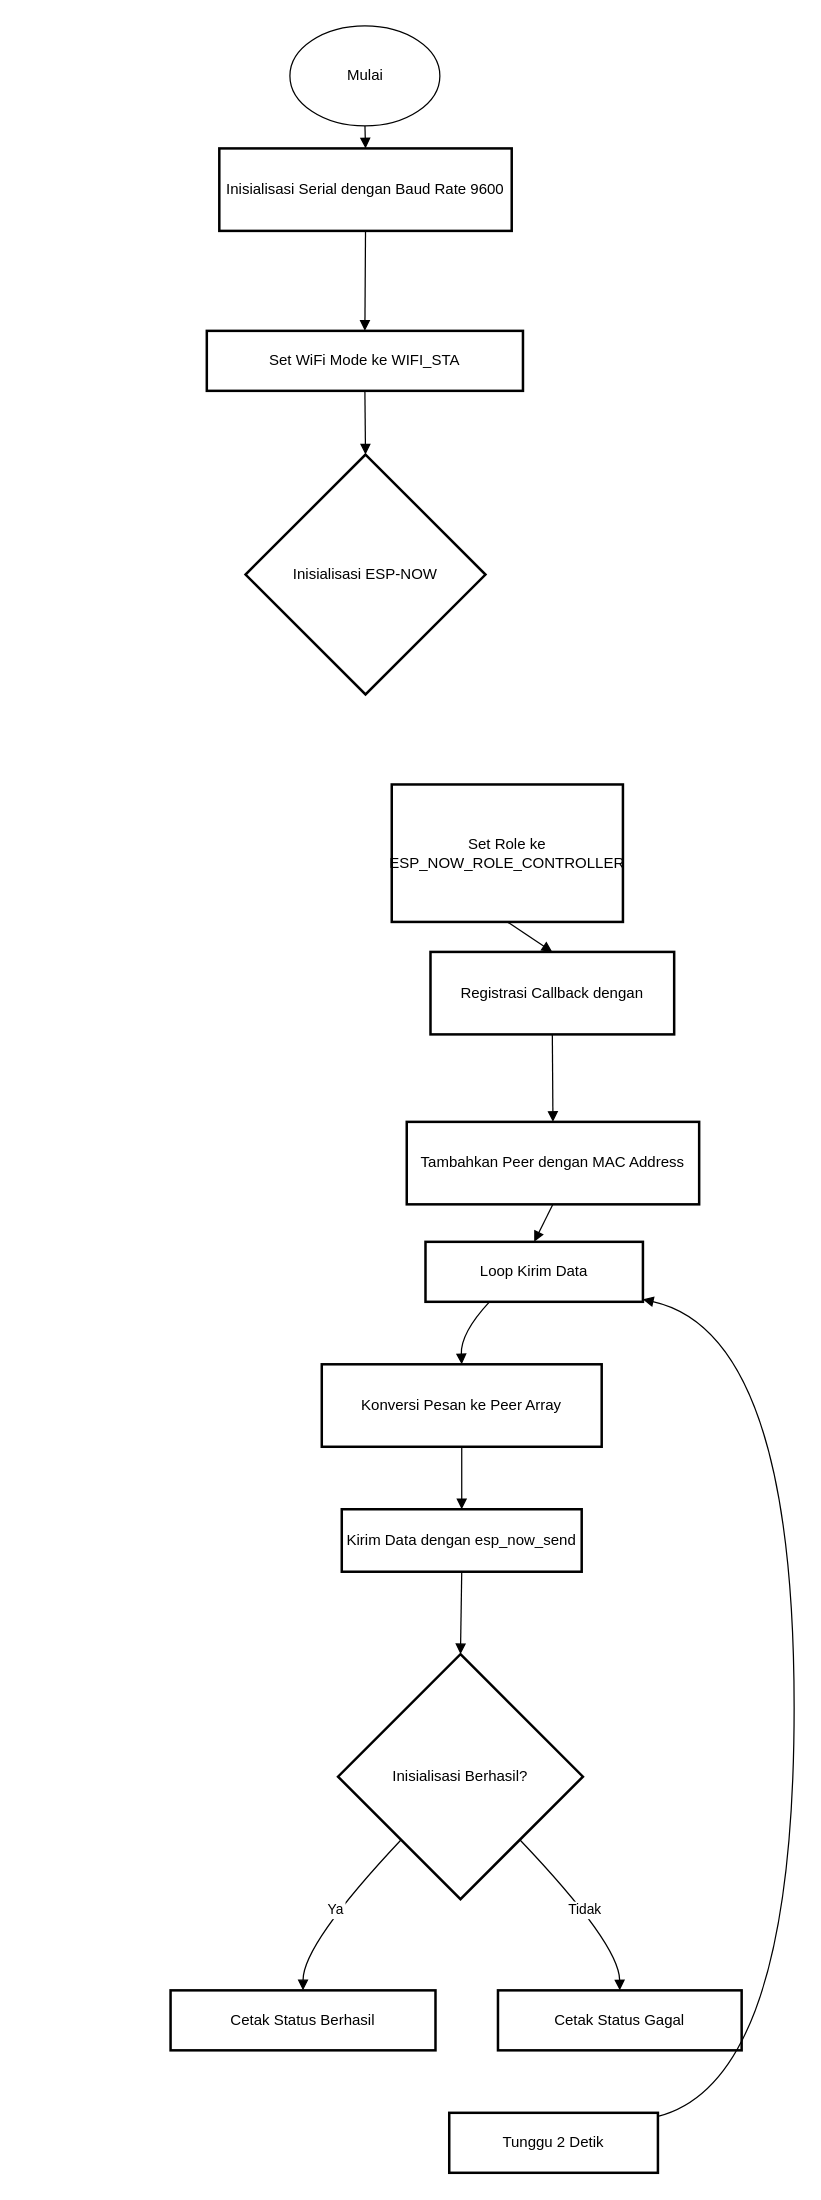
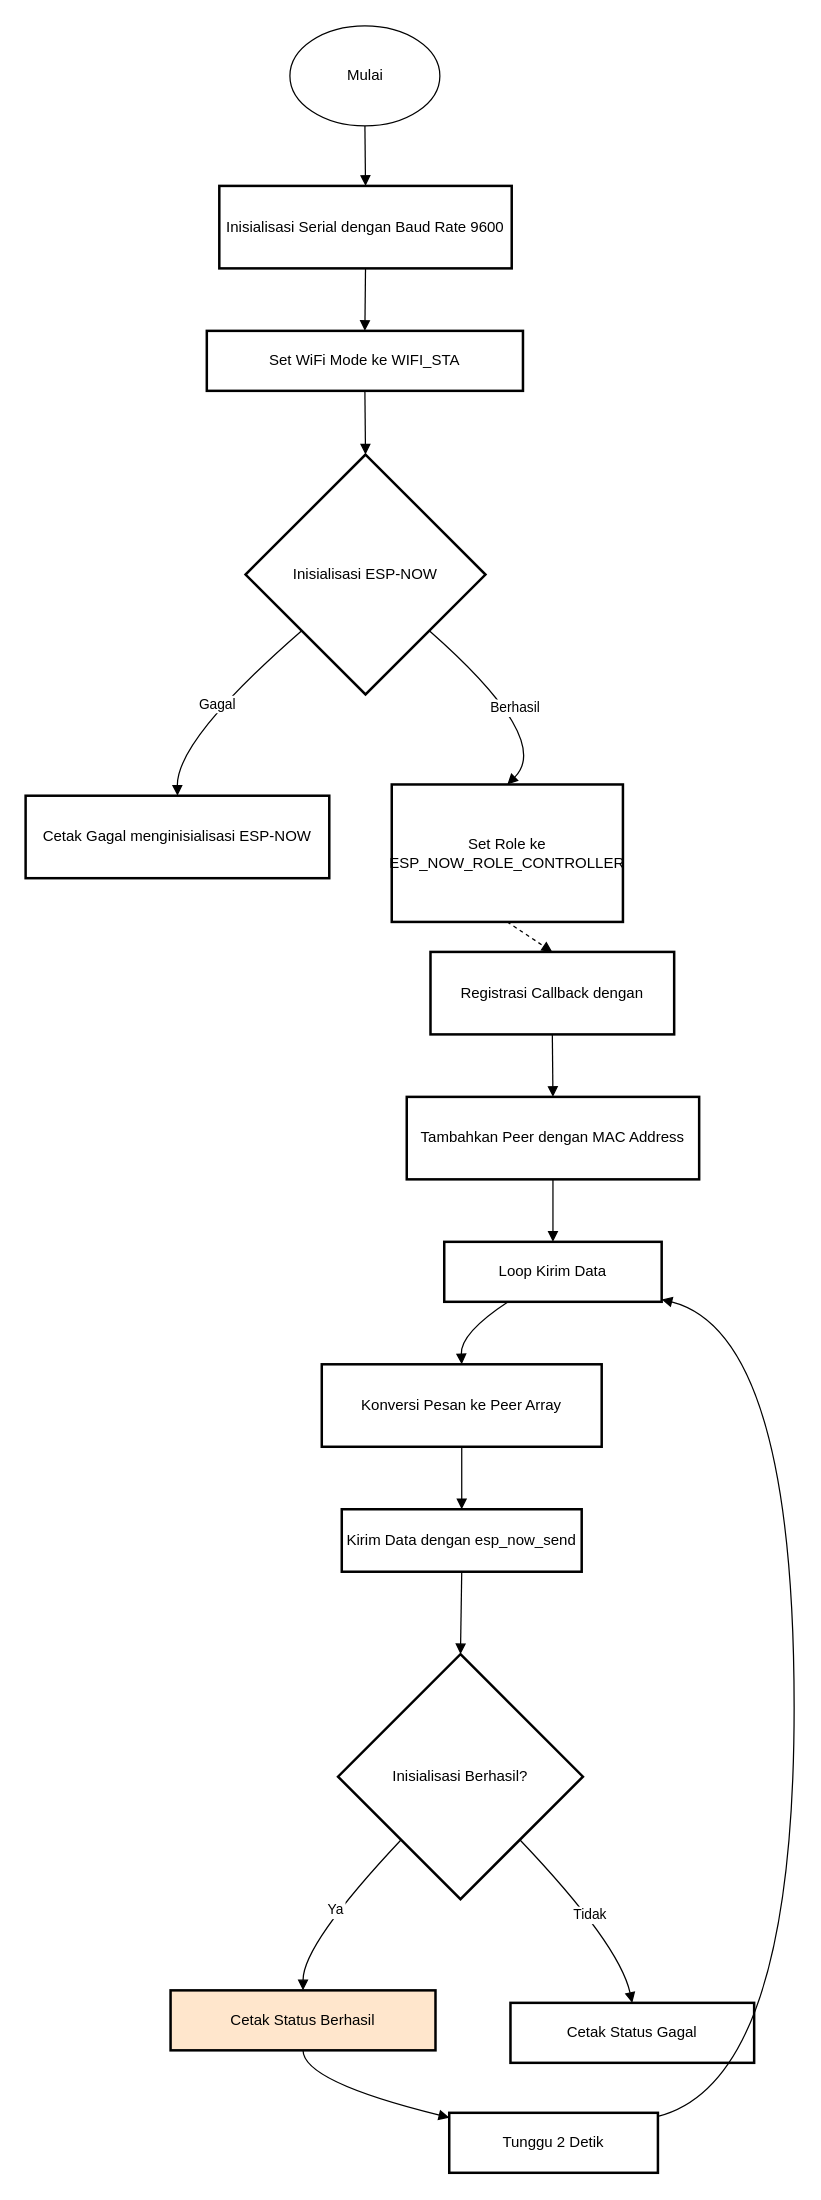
node "Inisialisasi Serial dengan Baud Rate 9600": moved (366, 189) -> (366, 227)
edge "Inisialisasi ESP-NOW" -> "Set Role ke ESP_NOW_ROLE_CONTROLLER": added, label "Berhasil"
edge "Inisialisasi ESP-NOW" -> "Cetak Gagal menginisialisasi ESP-NOW": added, label "Gagal"
node "Cetak Gagal menginisialisasi ESP-NOW": added
edge "Set Role ke ESP_NOW_ROLE_CONTROLLER" -> "Registrasi Callback dengan": style solid -> dashed
node "Tambahkan Peer dengan MAC Address": moved (553, 1163) -> (553, 1138)
node "Loop Kirim Data": moved (534, 1272) -> (553, 1272)
node "Cetak Status Berhasil": fillcolor #ffffff -> #ffe6cc
node "Cetak Status Gagal": moved (620, 2021) -> (633, 2033)
edge "Cetak Status Berhasil" -> "Tunggu 2 Detik": added
